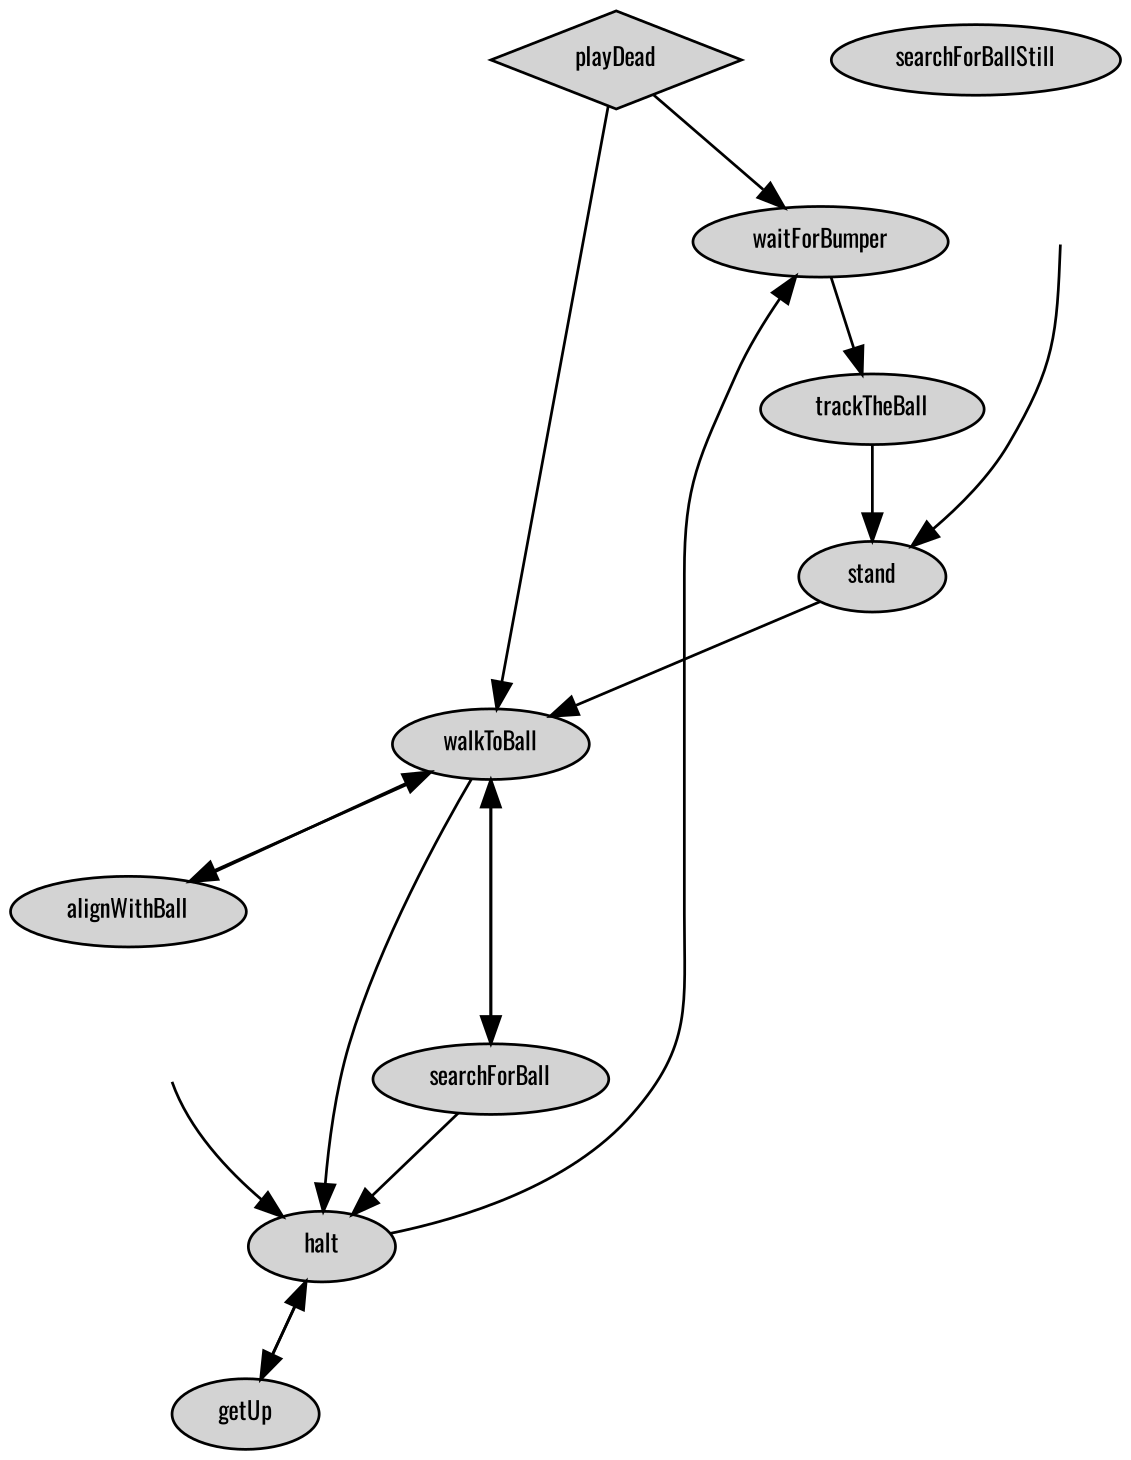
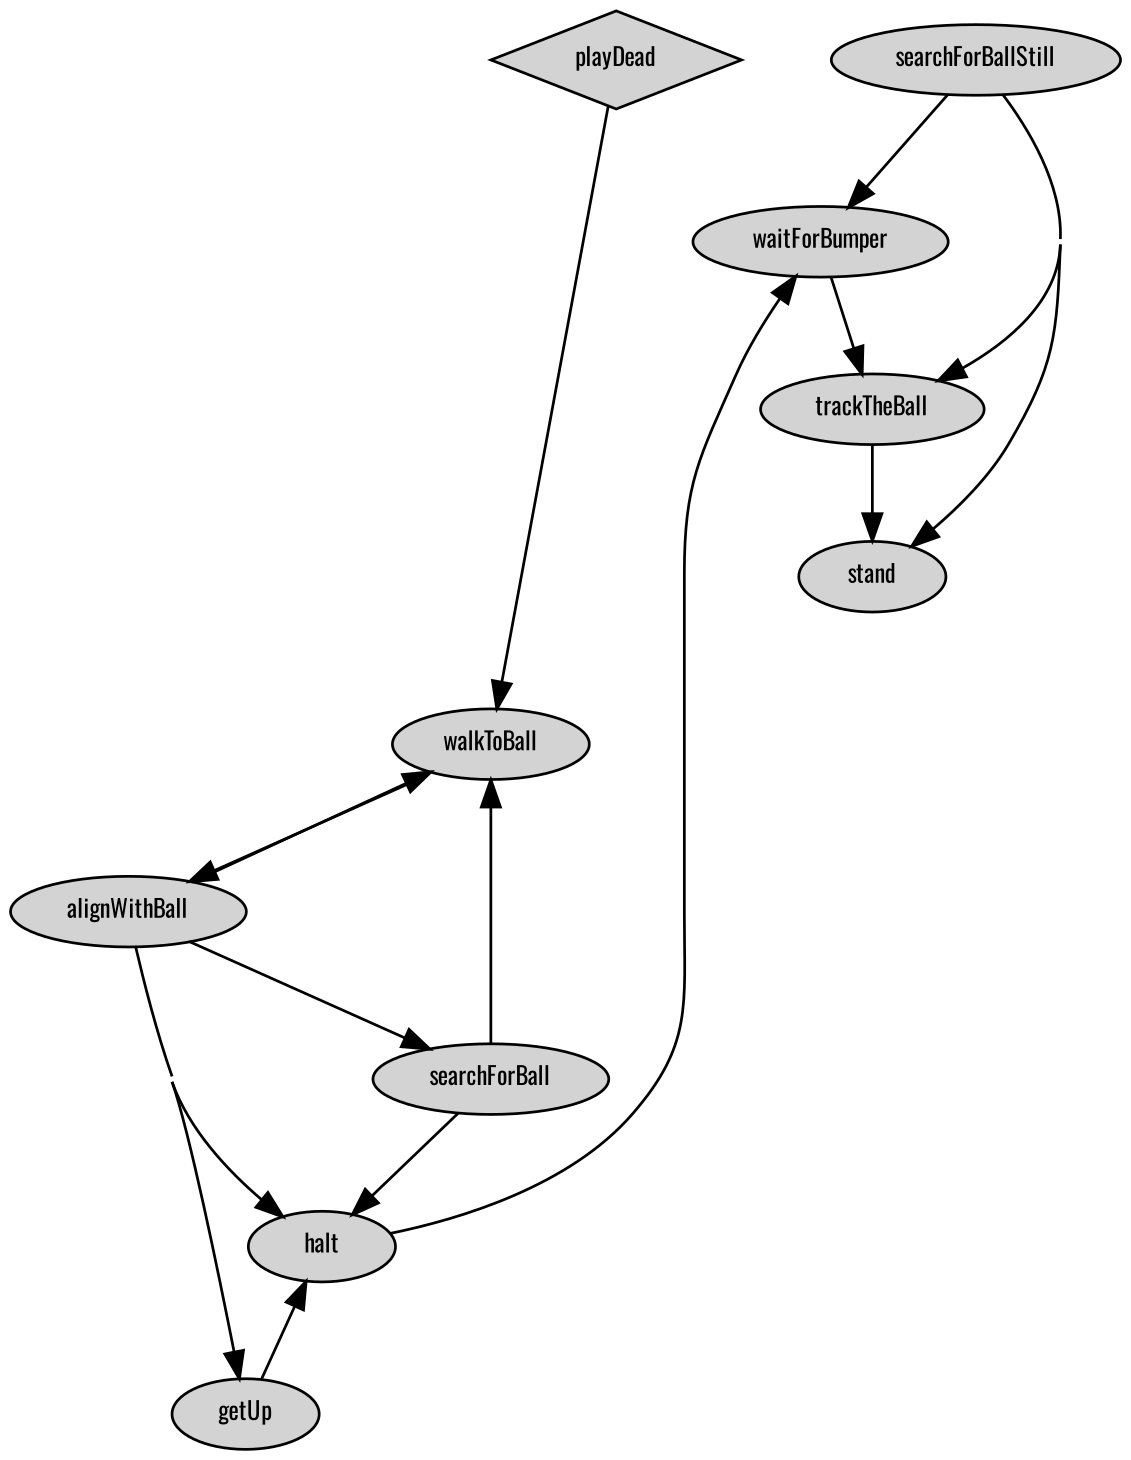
edge "playDead" -> "waitForBumper": now "searchForBallStill" -> "waitForBumper"
edge "searchForBallStill" -> "trackTheBall": added
edge "stand" -> "walkToBall": removed
edge "walkToBall" -> "searchForBall": now "alignWithBall" -> "searchForBall"
edge "walkToBall" -> "halt": removed
edge "halt" -> "getUp": now "alignWithBall" -> "getUp"
